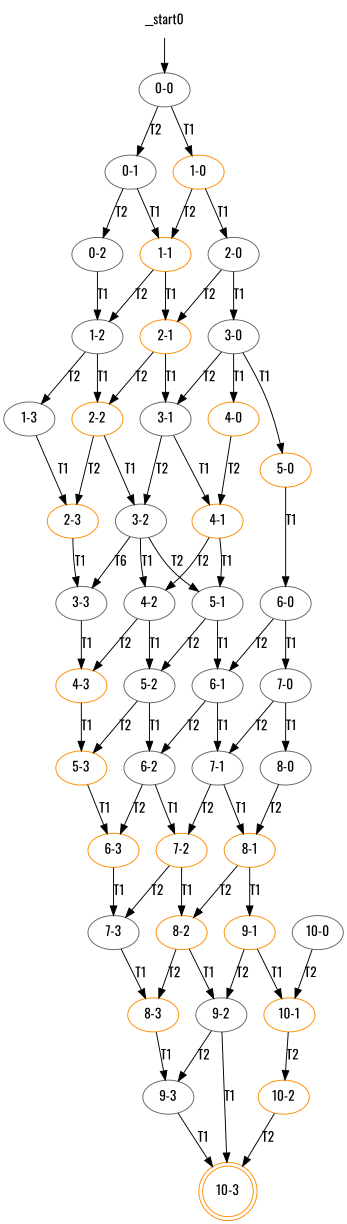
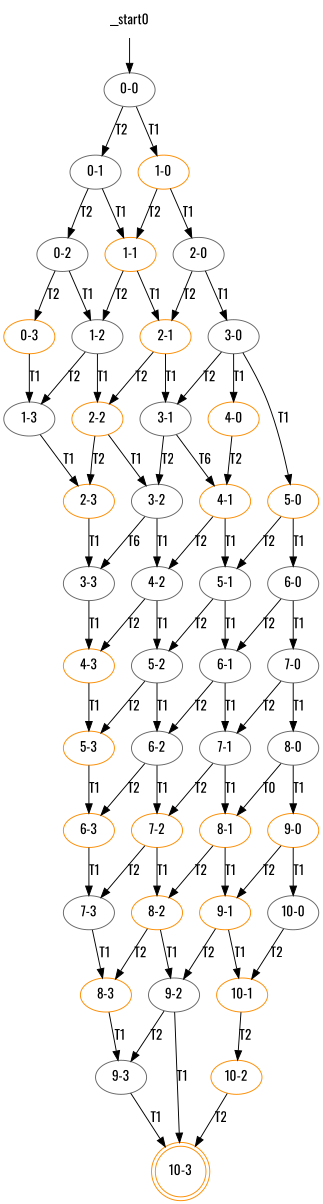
node "0-3": added
edge "3-1" -> "4-1": label "T1" -> "T6"
edge "3-2" -> "5-1": now "5-0" -> "5-1"
edge "8-0" -> "8-1": label "T2" -> "T0"
node "9-0": added
